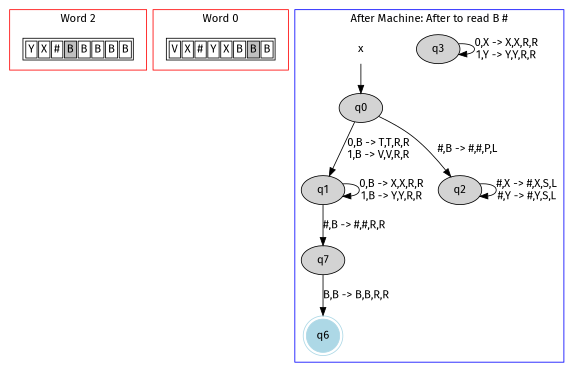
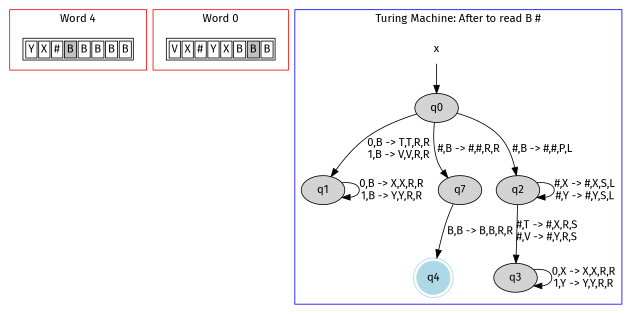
cluster "Word 2": label "Word 2" -> "Word 4"
cluster "After Machine: After to read B #": label "After Machine: After to read B #" -> "Turing Machine: After to read B #"
edge "q1" -> "q7": now "q0" -> "q7"
edge "q2" -> "q3": added, label "#,T -> #,X,R,S #,V -> #,Y,R,S"
node "q6": label "q6" -> "q4"
